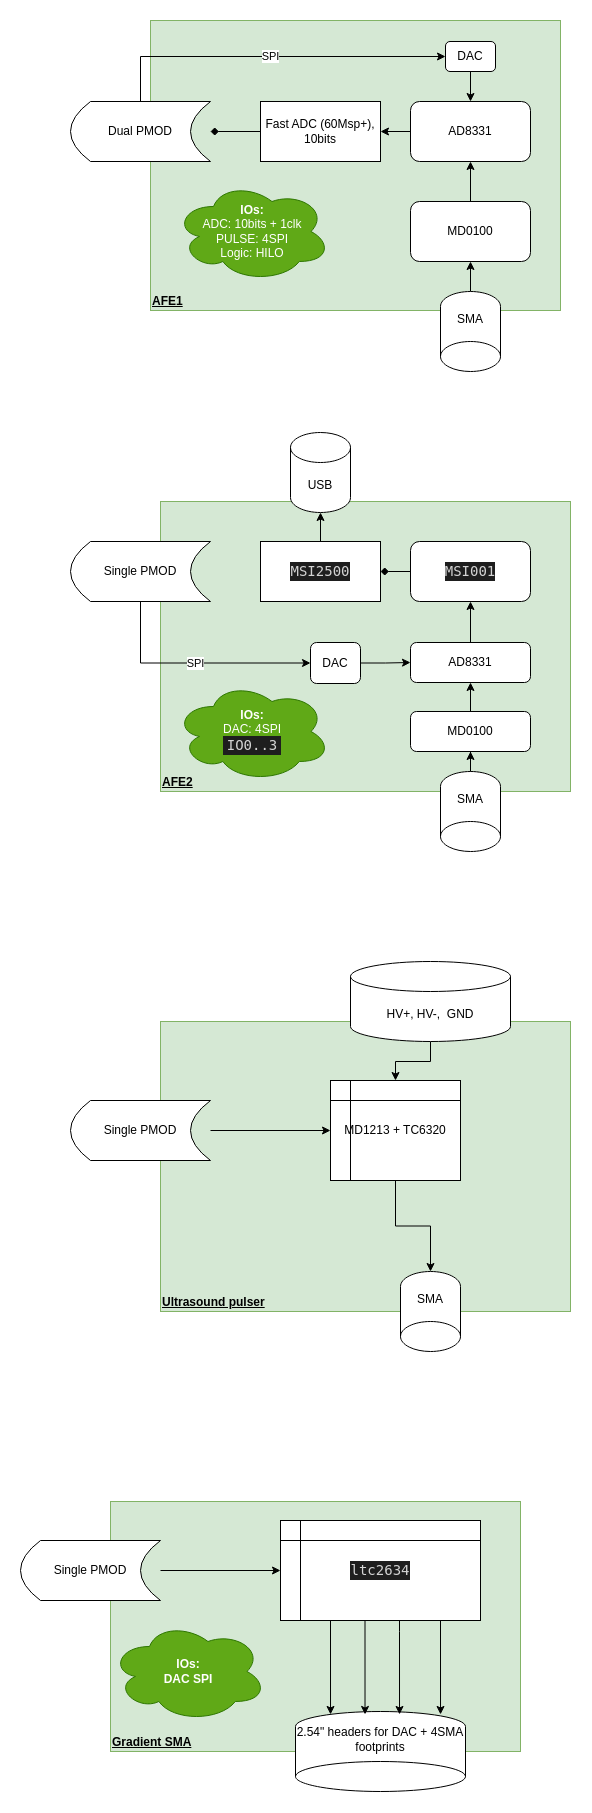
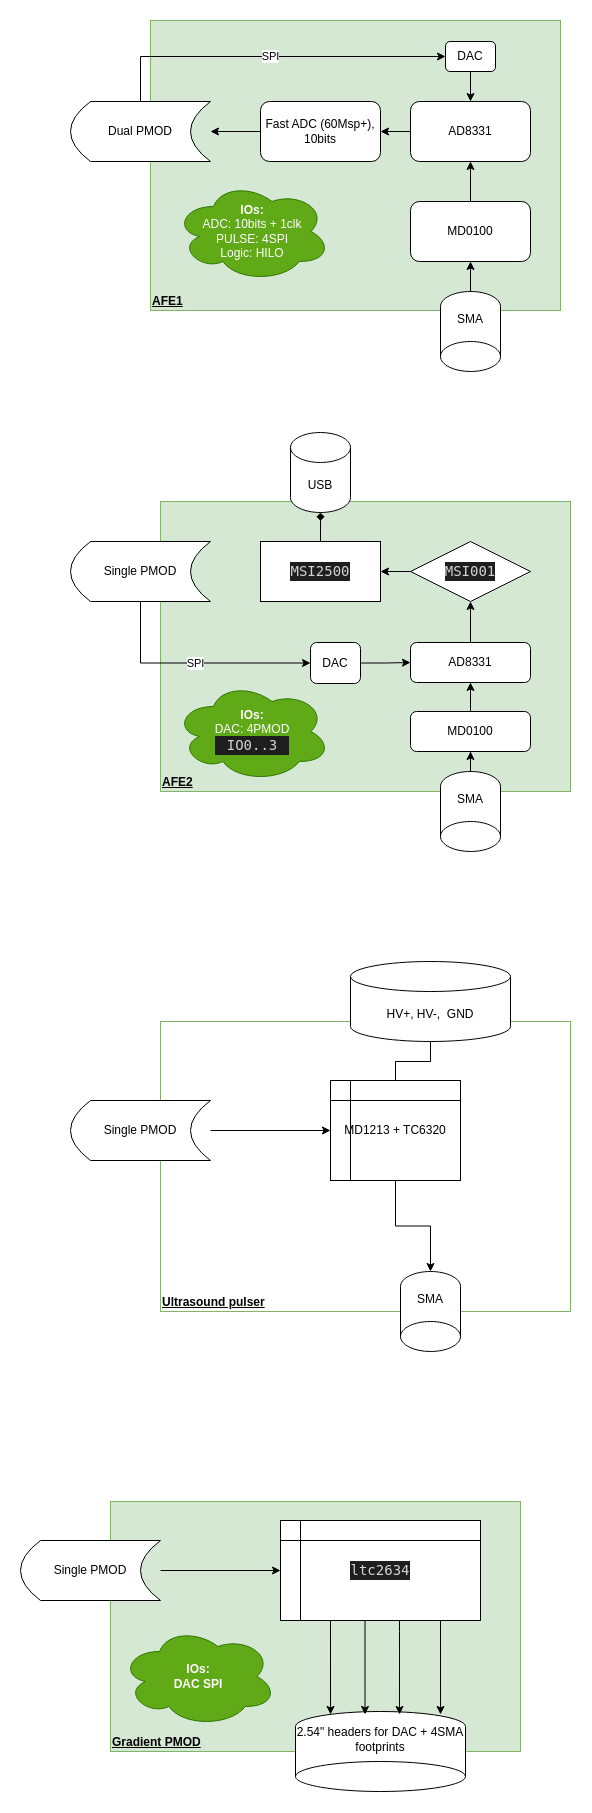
edge "Fast ADC (60Msp+), 10bits" -> "Dual PMOD": arrowhead diamond -> classic
node "Fast ADC (60Msp+), 10bits": shape rectangle -> rounded rectangle
edge "MSI2500" -> "USB": arrowhead classic -> diamond
edge "MSI001" -> "MSI2500": arrowhead diamond -> classic
node "MSI001": shape rounded rectangle -> diamond
node "IOs: DAC: 4SPI IO0..3": label "IOs: DAC: 4SPI IO0..3" -> "IOs: DAC: 4PMOD IO0..3"
edge "HV+, HV-, GND" -> "MD1213 + TC6320": arrowhead classic -> none
node "Ultrasound pulser": fillcolor #d5e8d4 -> #ffffff
node "IOs: DAC SPI": moved (189, 1672) -> (199, 1677)
node "Gradient SMA": label "Gradient SMA" -> "Gradient PMOD"
